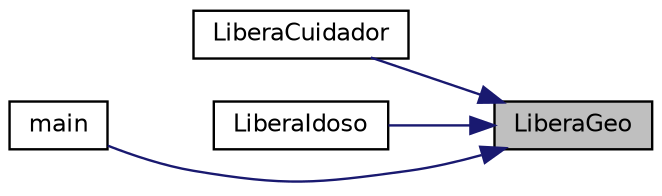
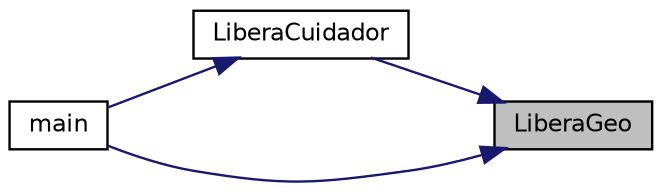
edge "main" -> "LiberaCuidador": added
node "LiberaIdoso": removed
